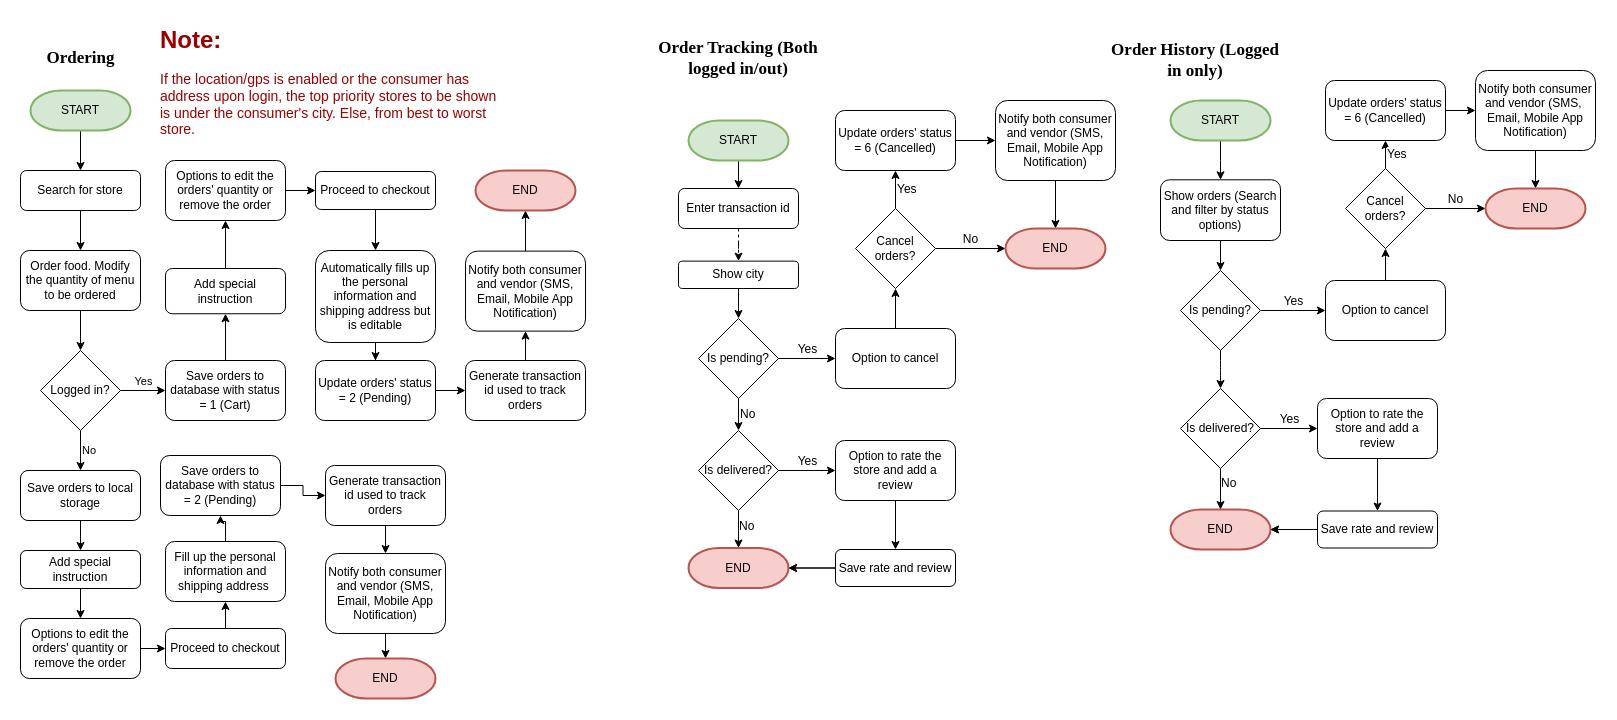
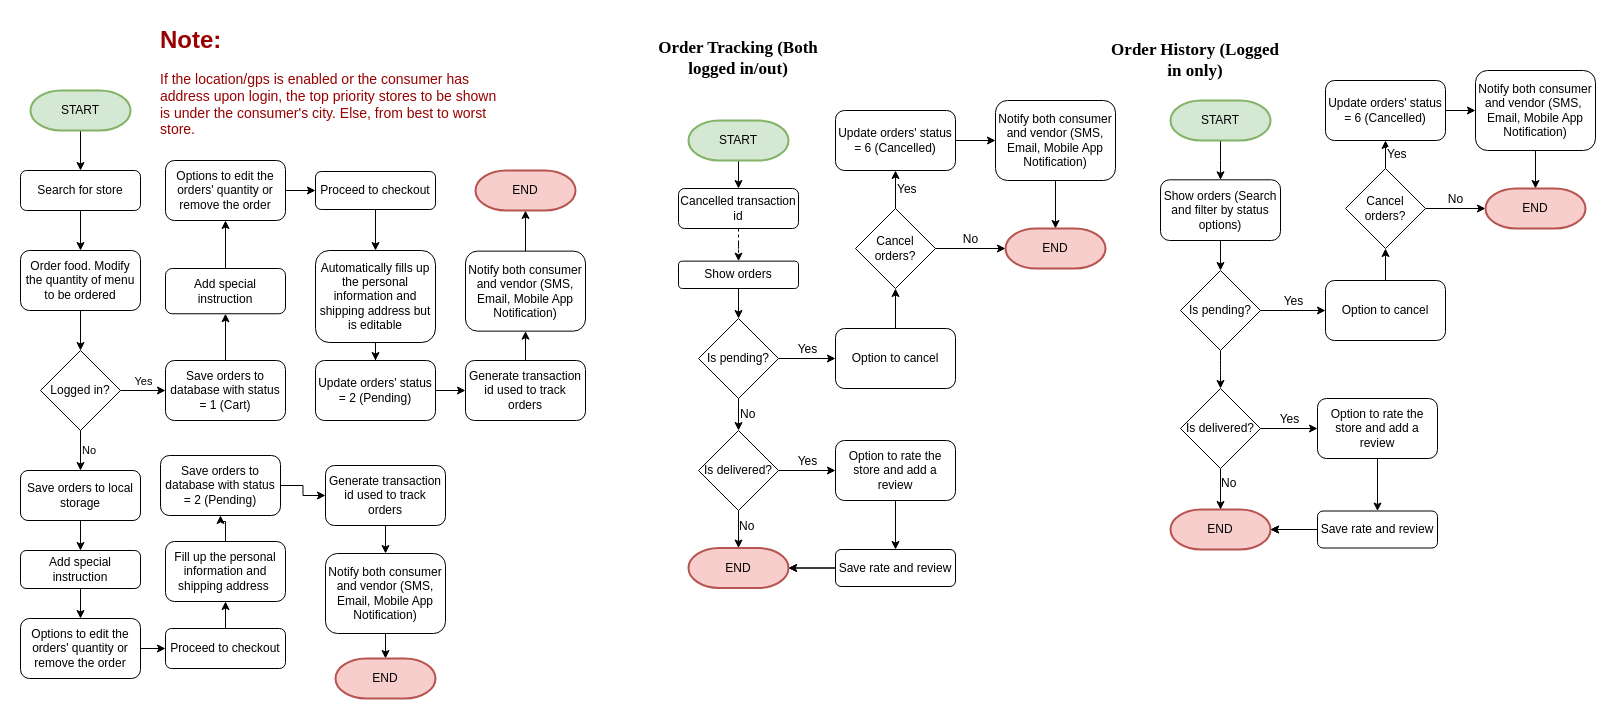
node "Ordering": removed
node "Enter transaction id": label "Enter transaction id" -> "Cancelled transaction id"
node "Show city": label "Show city" -> "Show orders"
